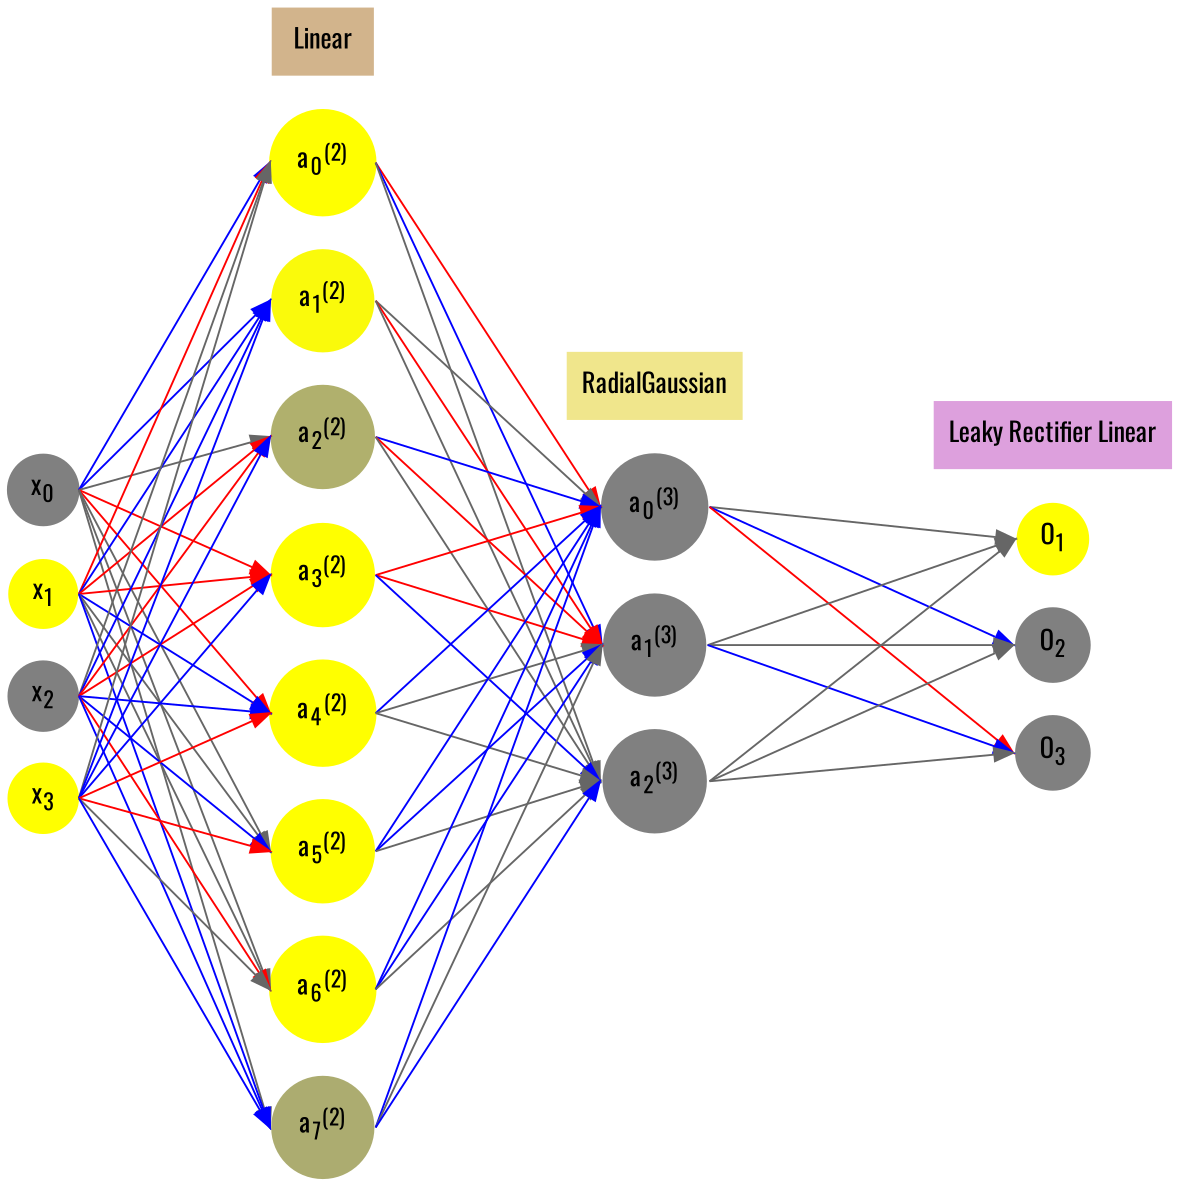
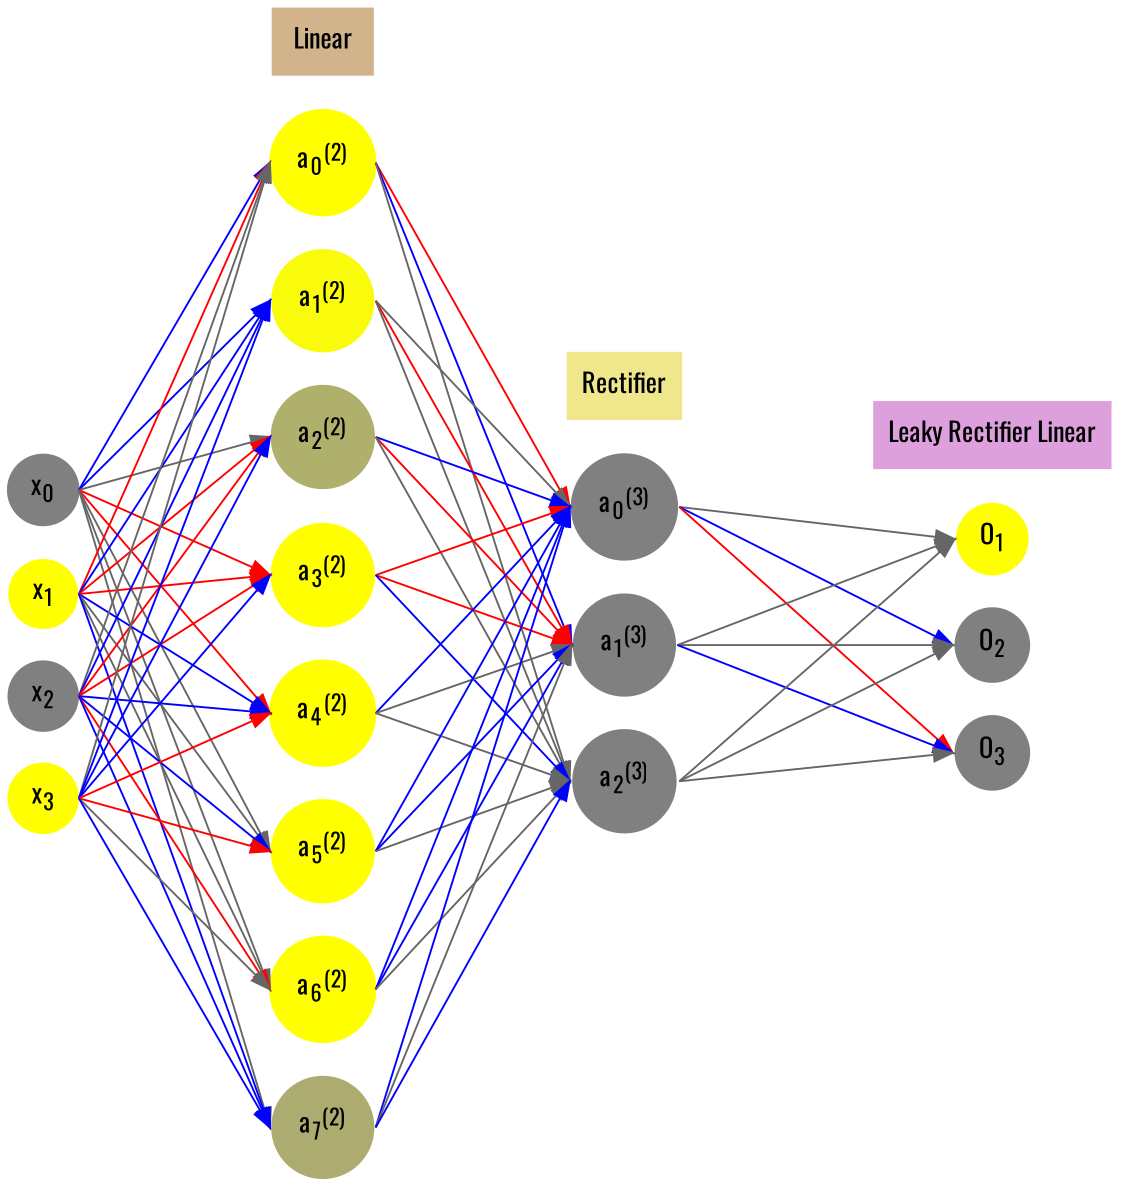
node "RadialGaussian": label "RadialGaussian" -> "Rectifier"
